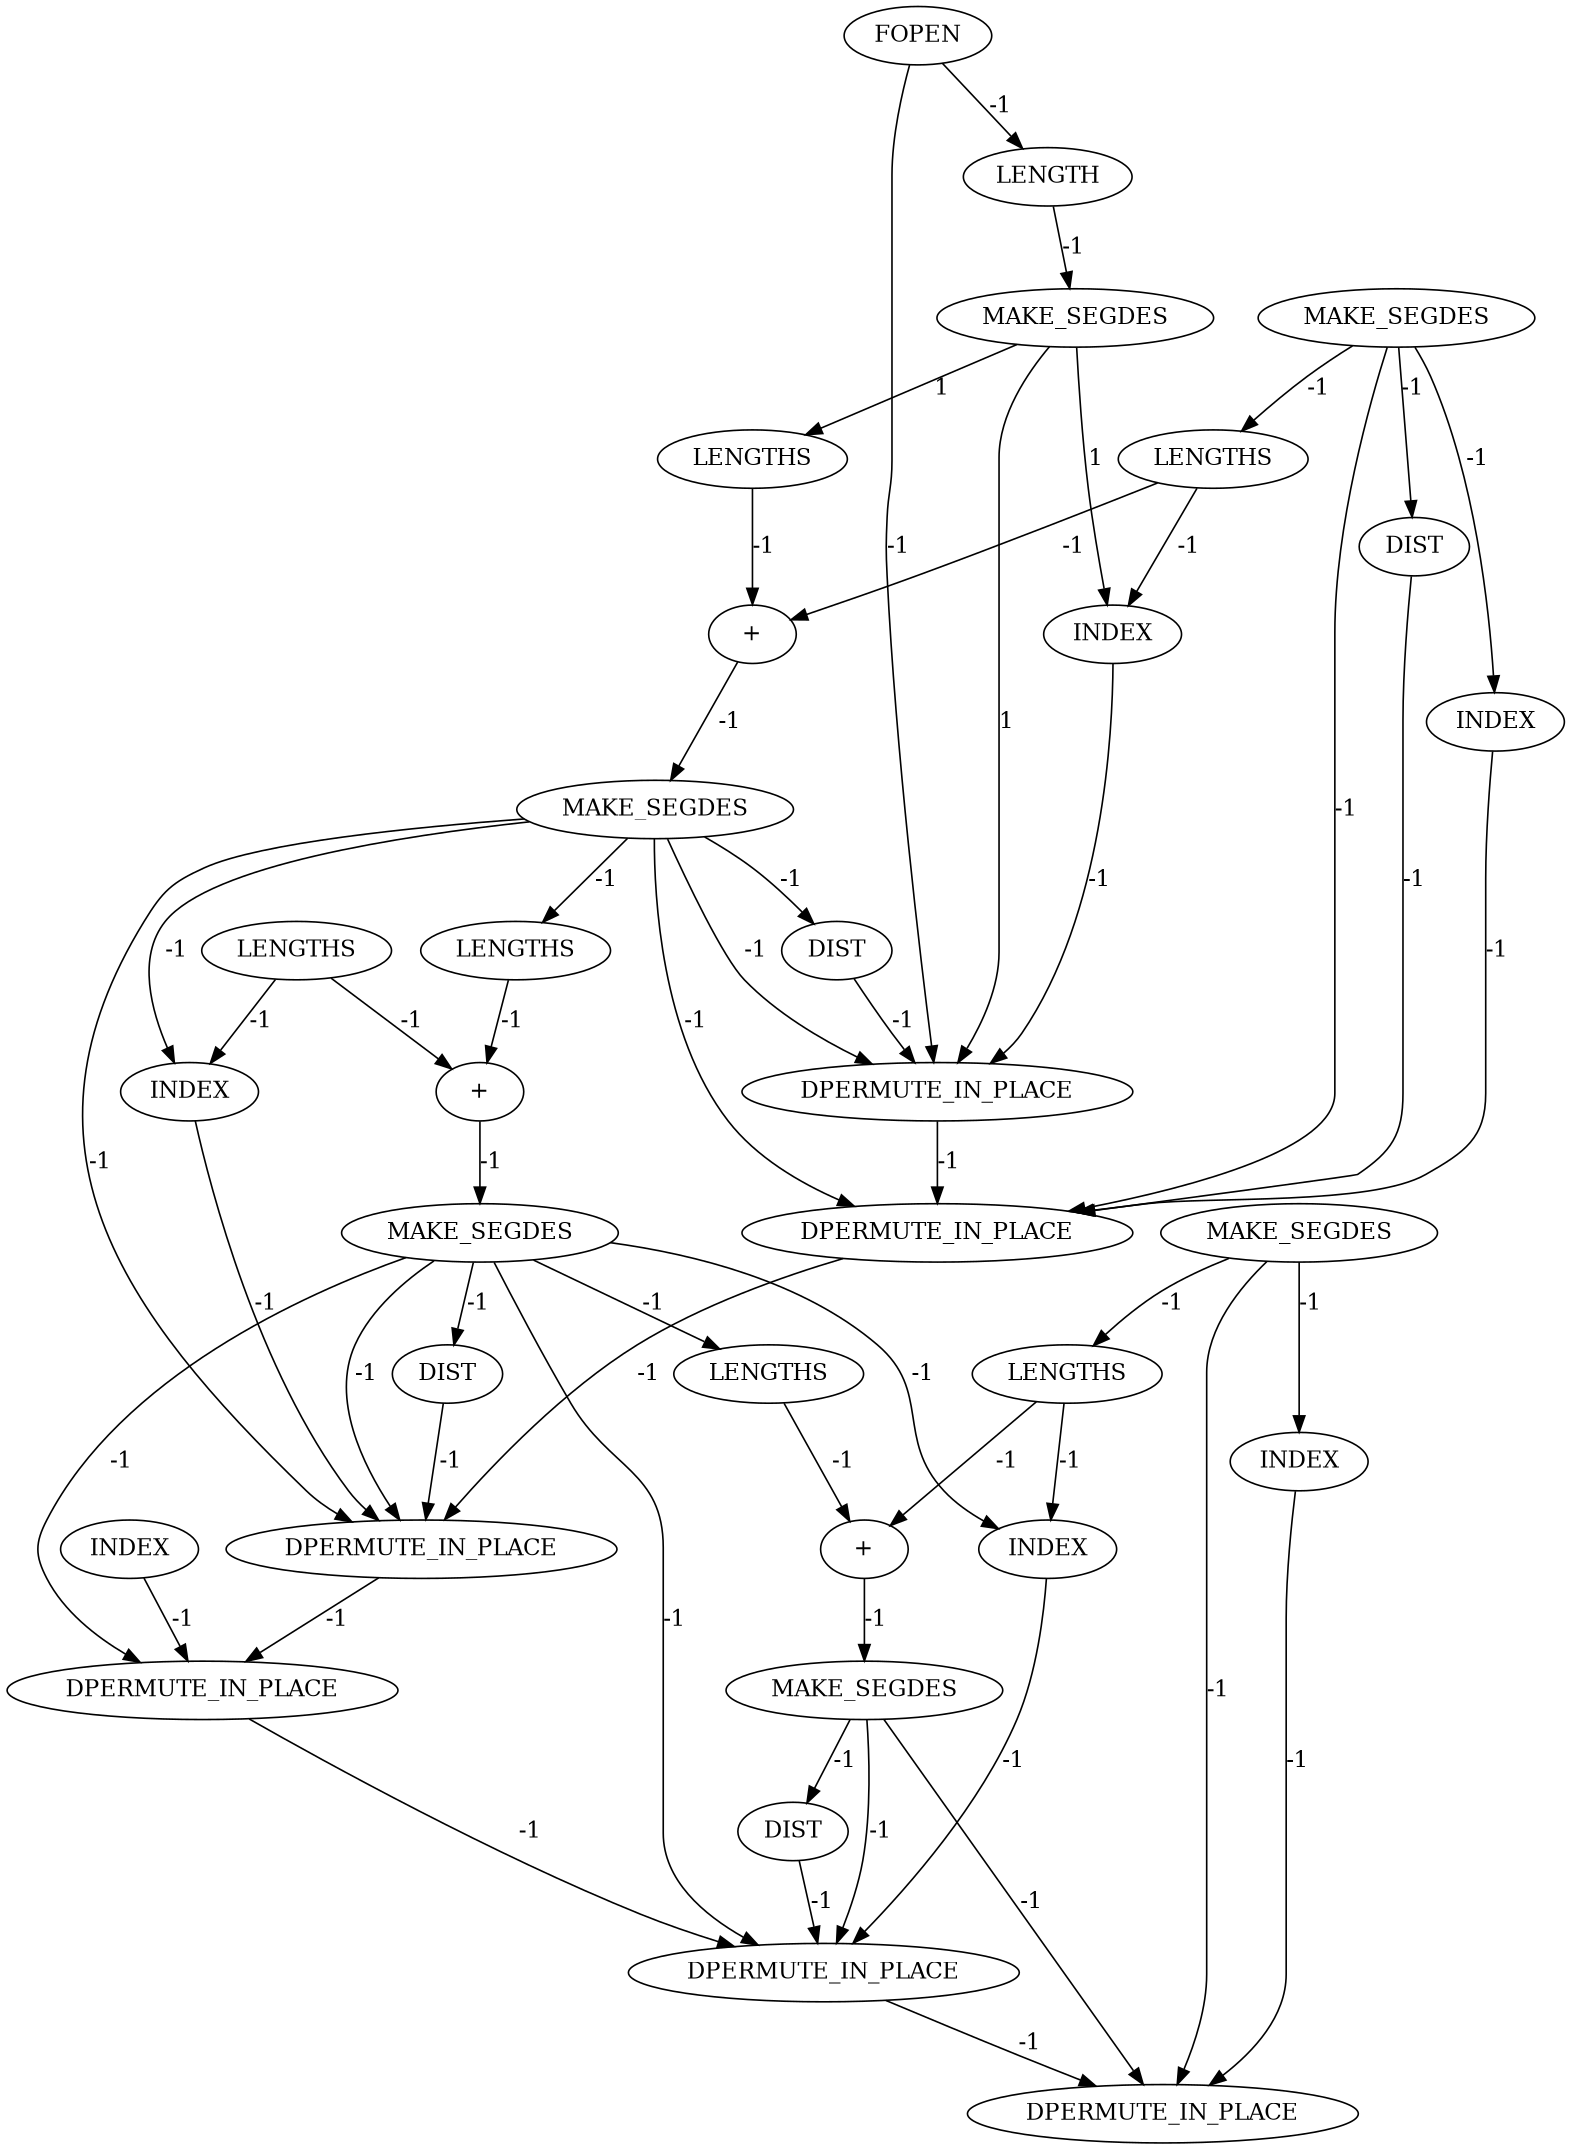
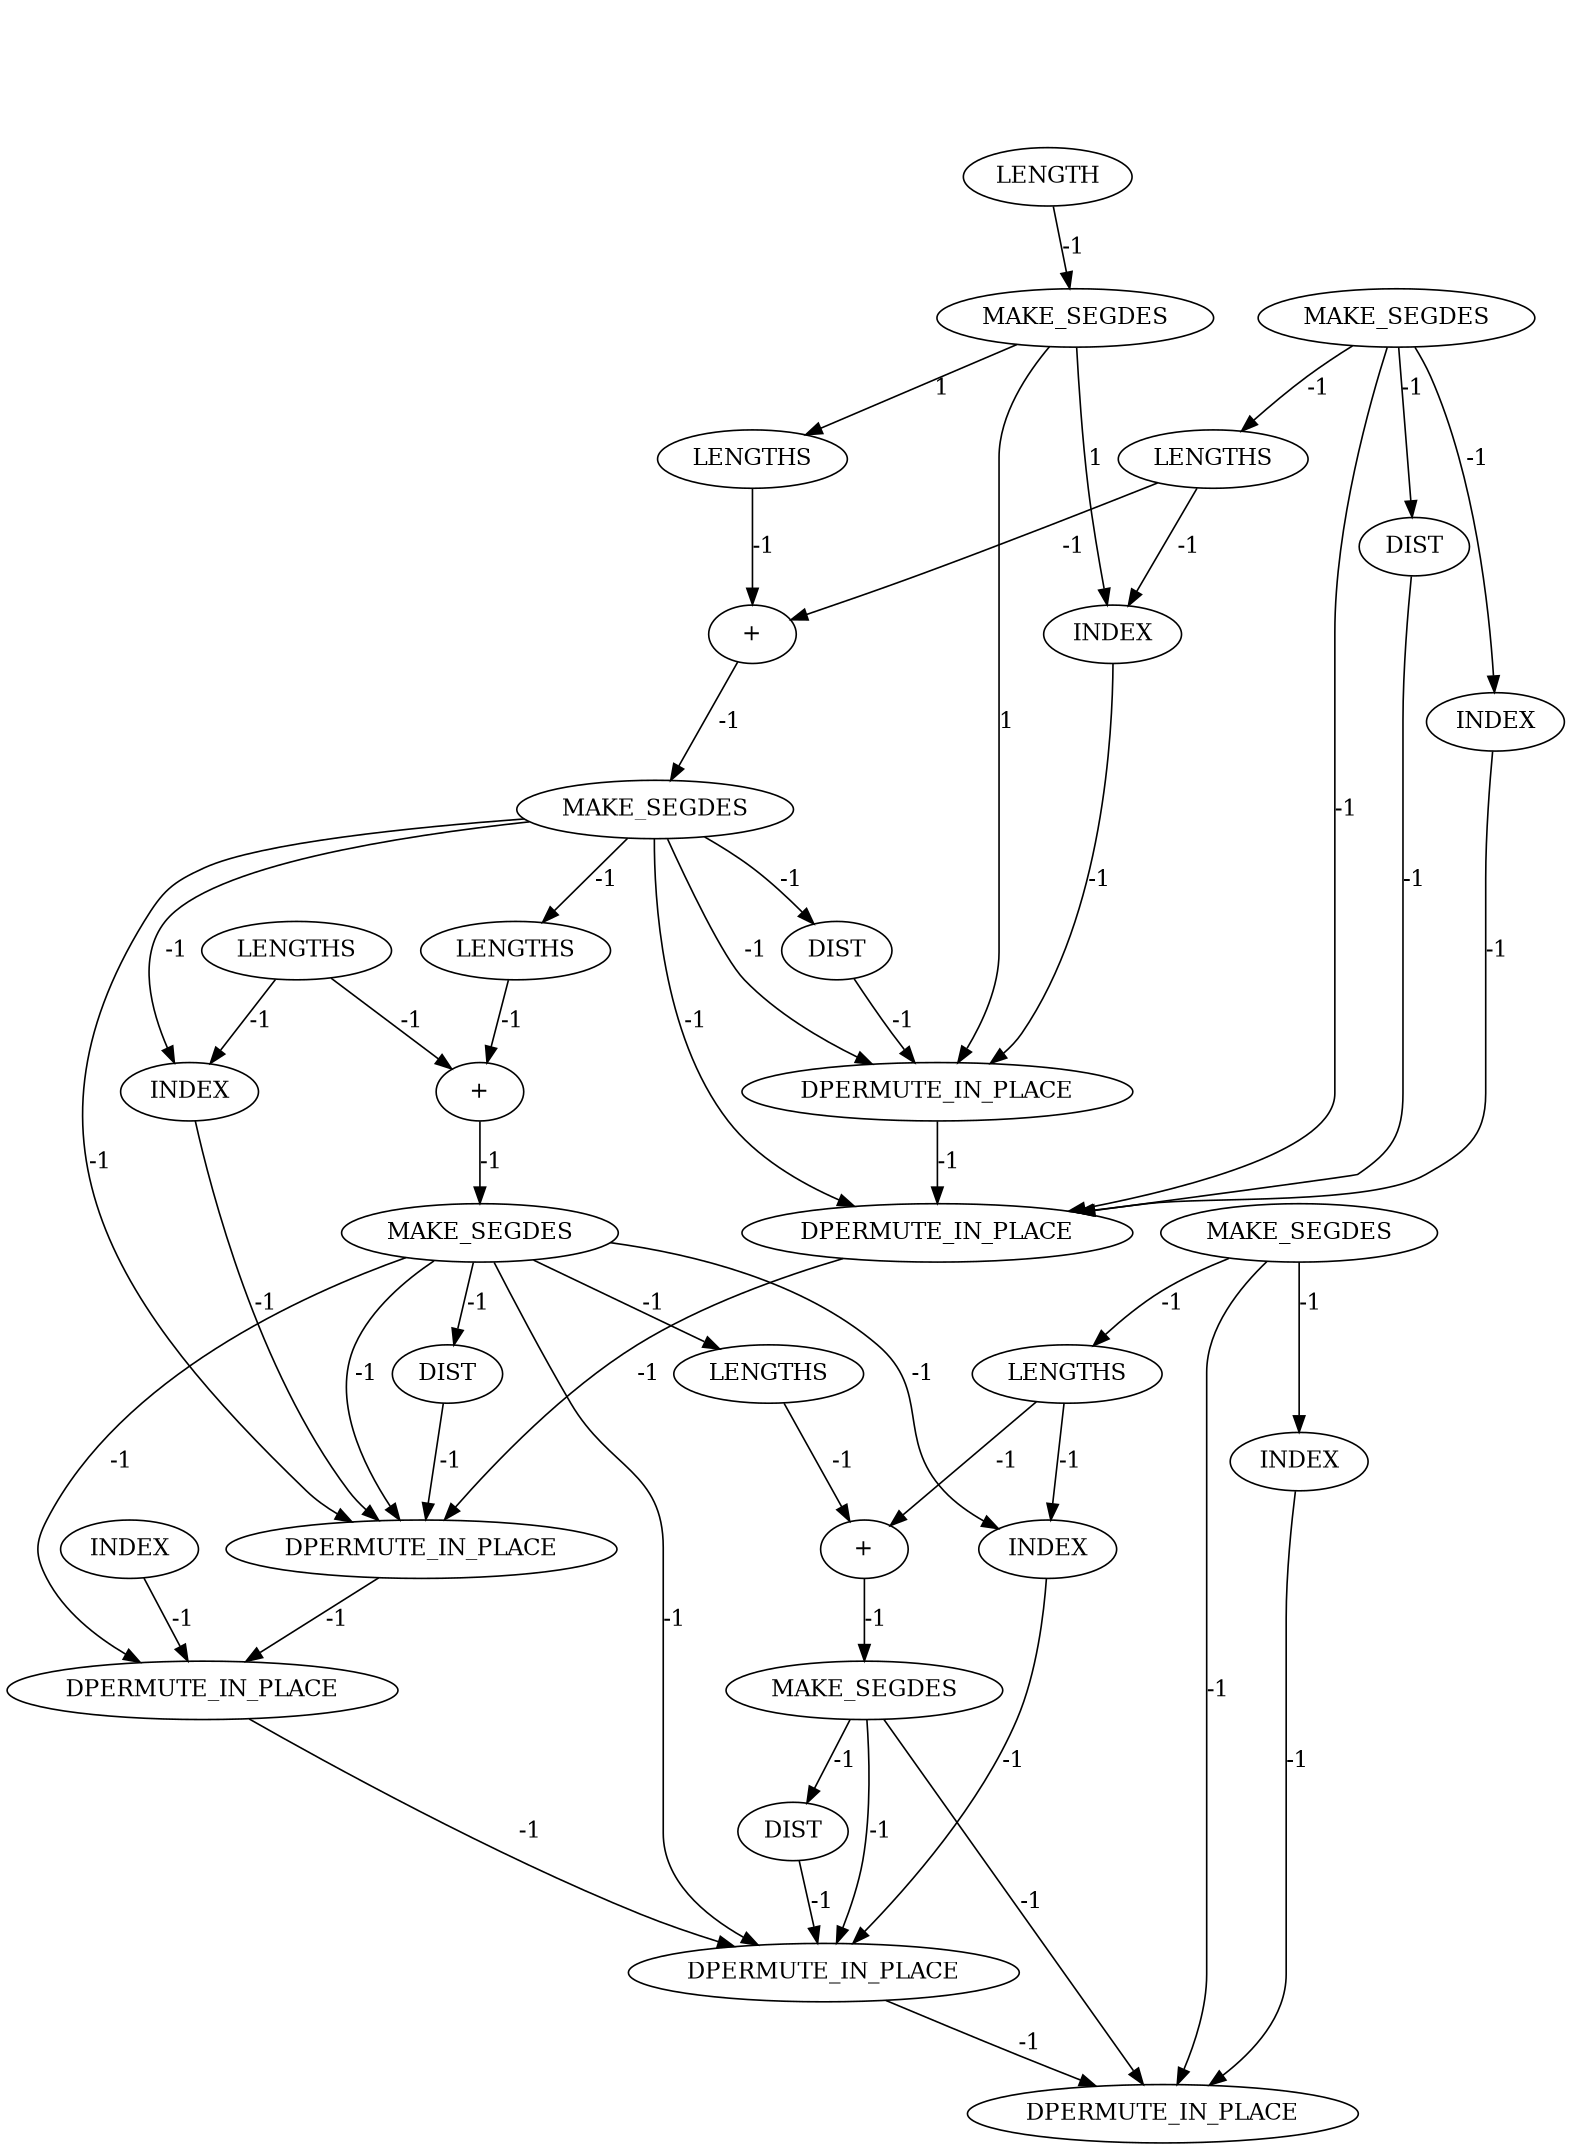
node "FOPEN": removed
